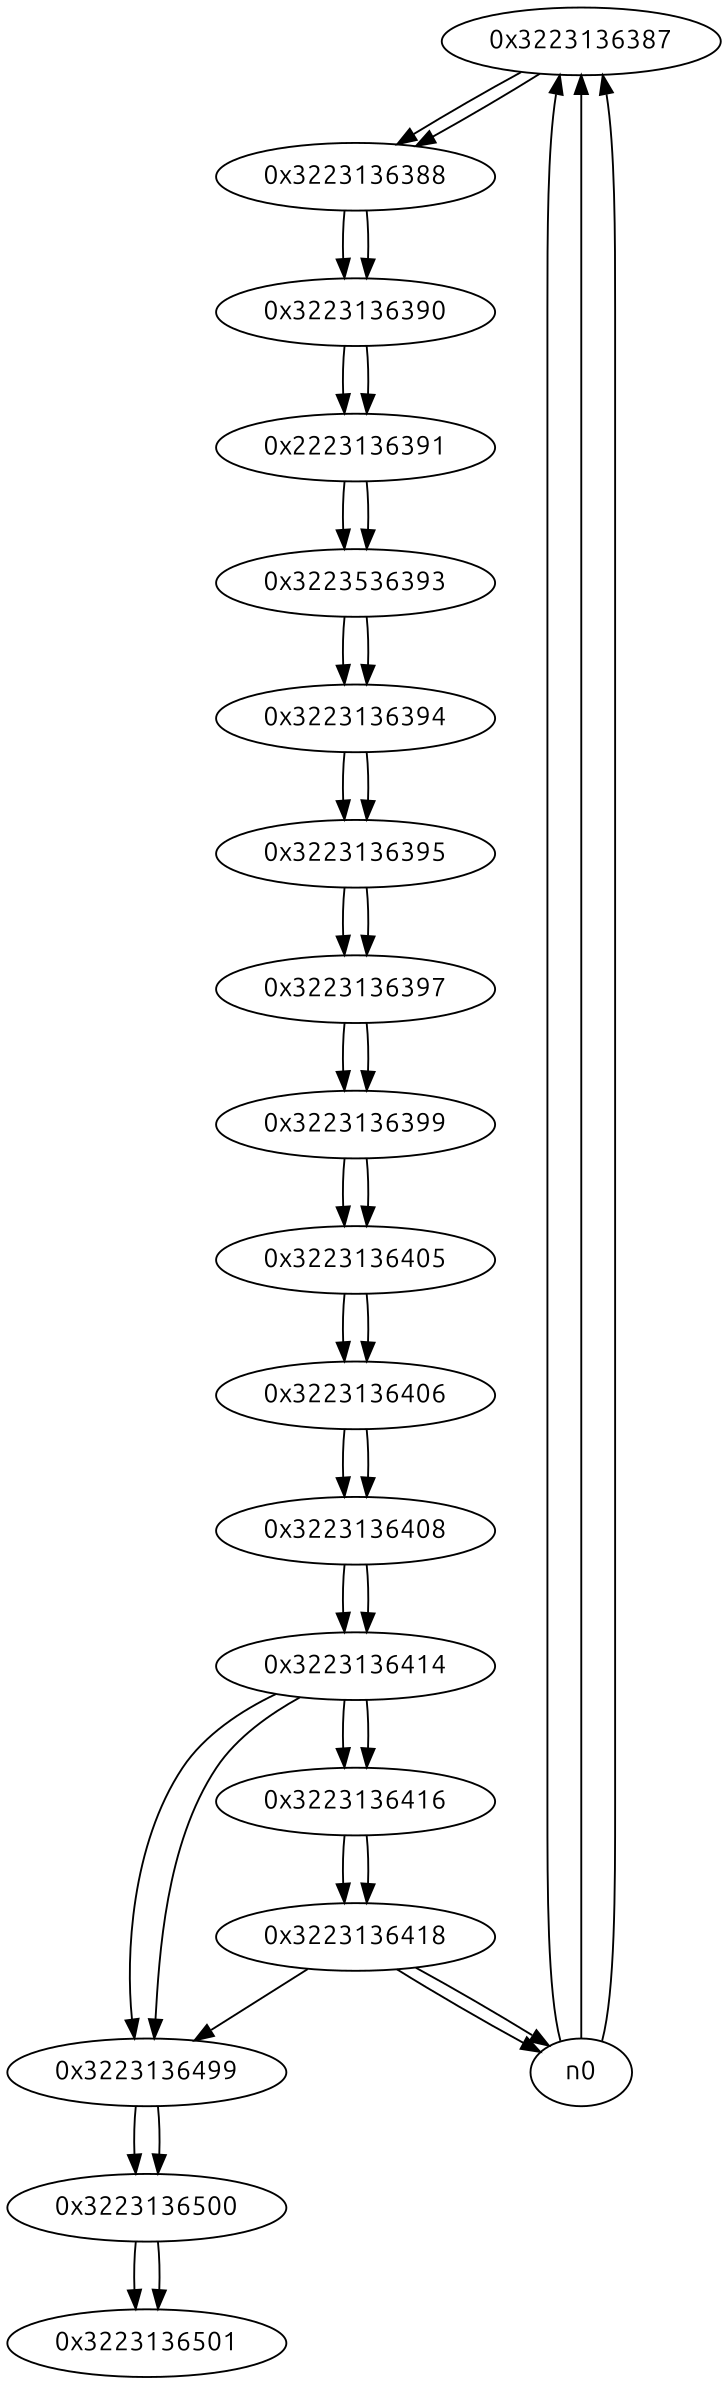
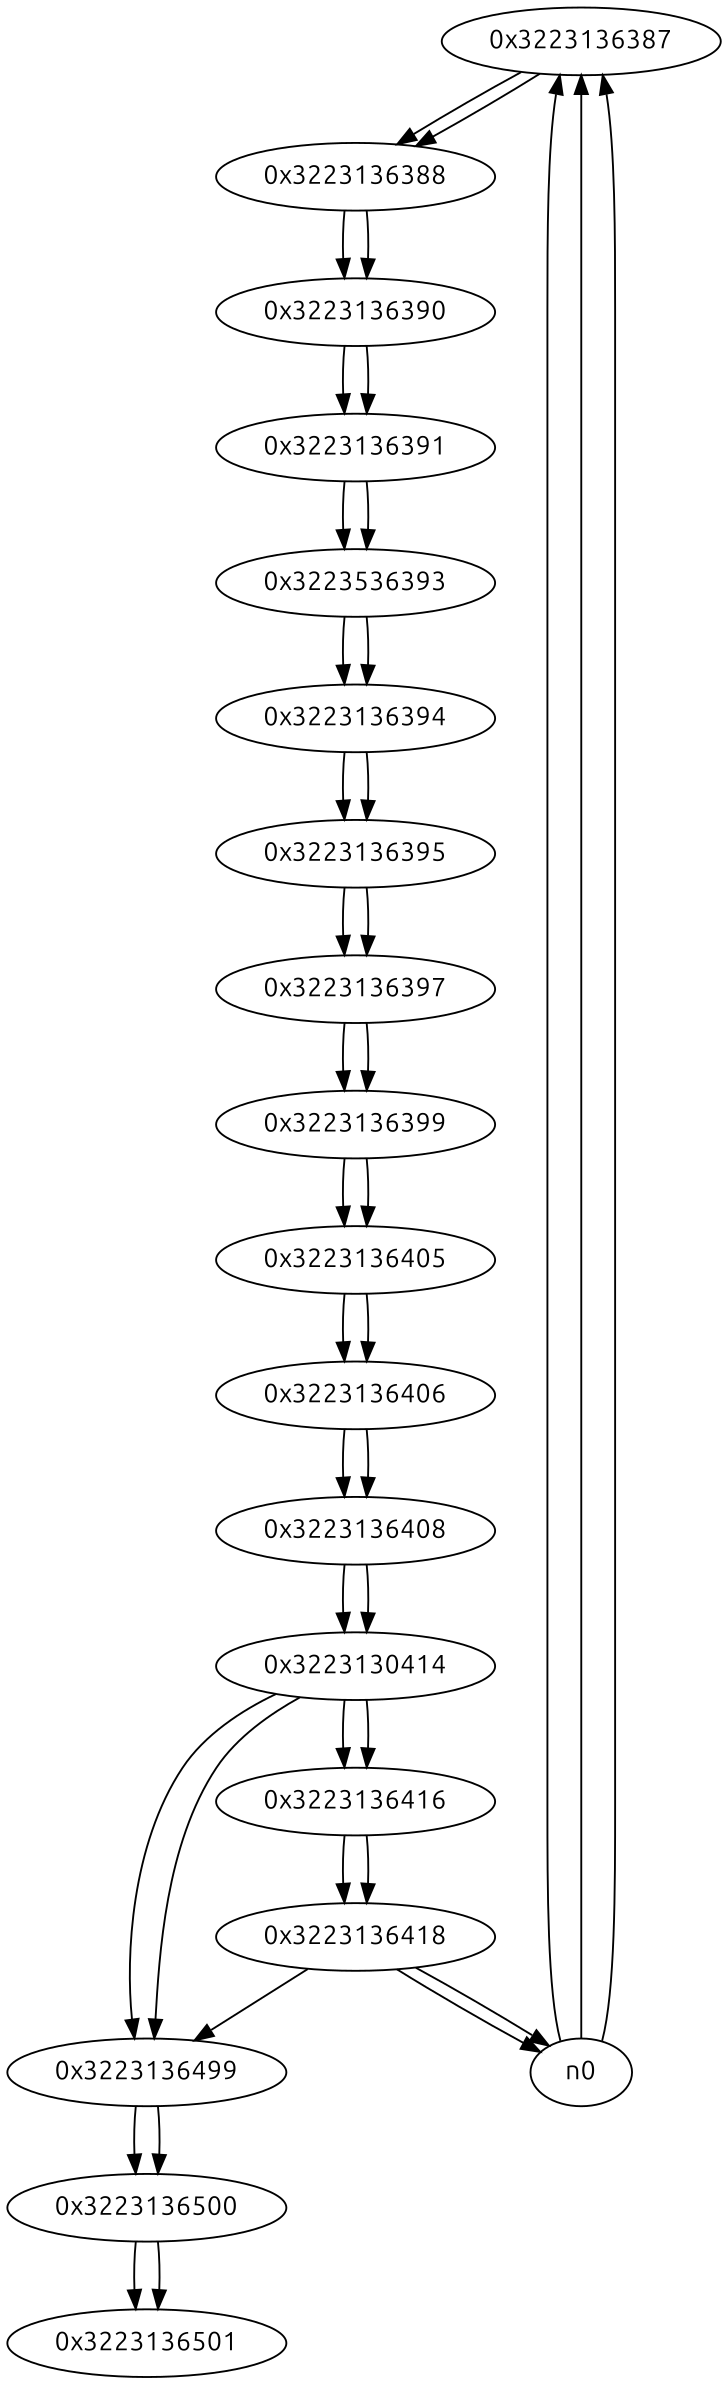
node "0x2223136391": label "0x2223136391" -> "0x3223136391"
node "0x3223136414": label "0x3223136414" -> "0x3223130414"
